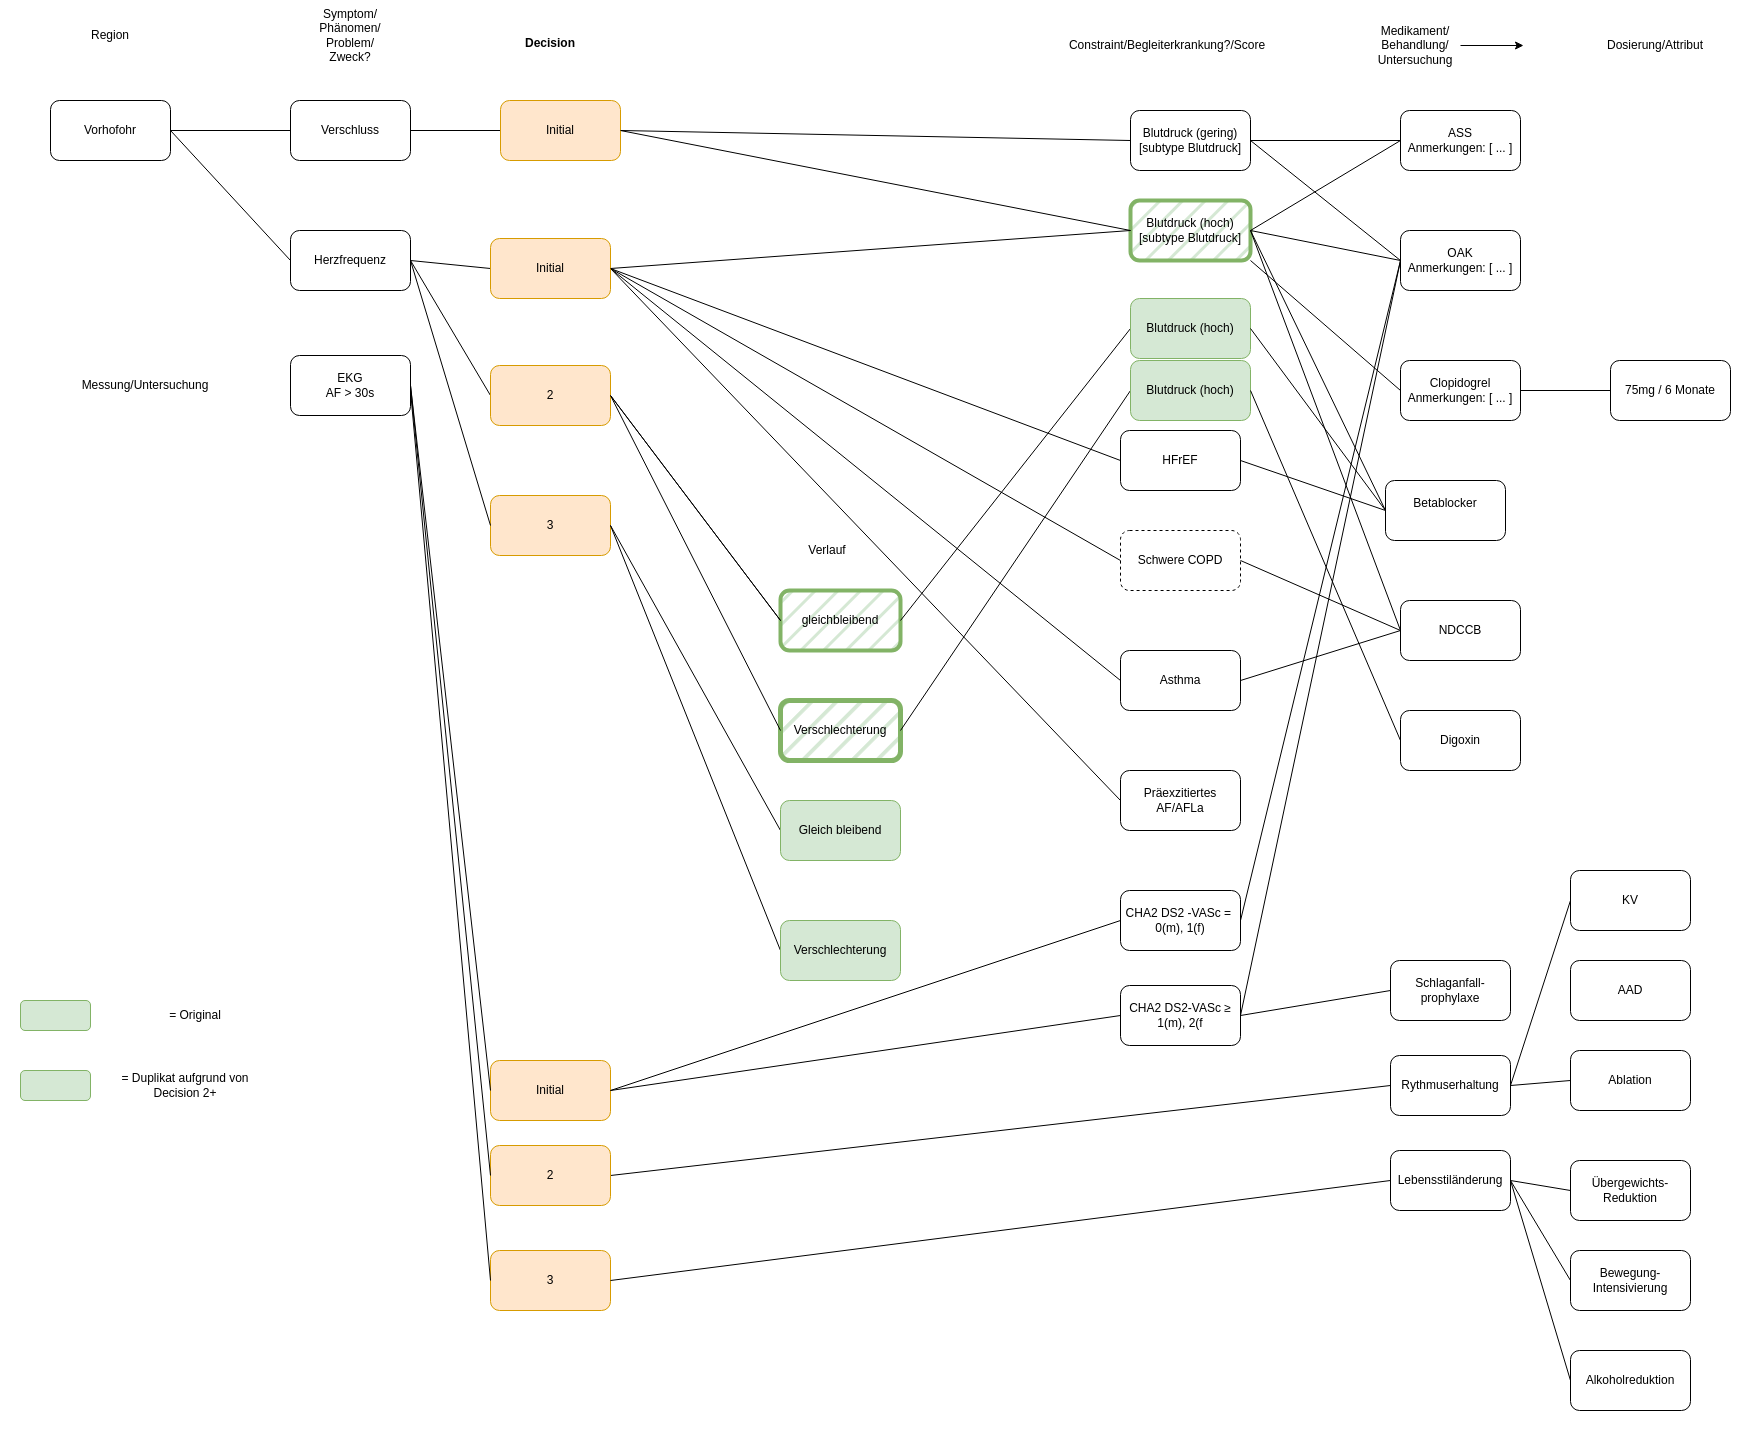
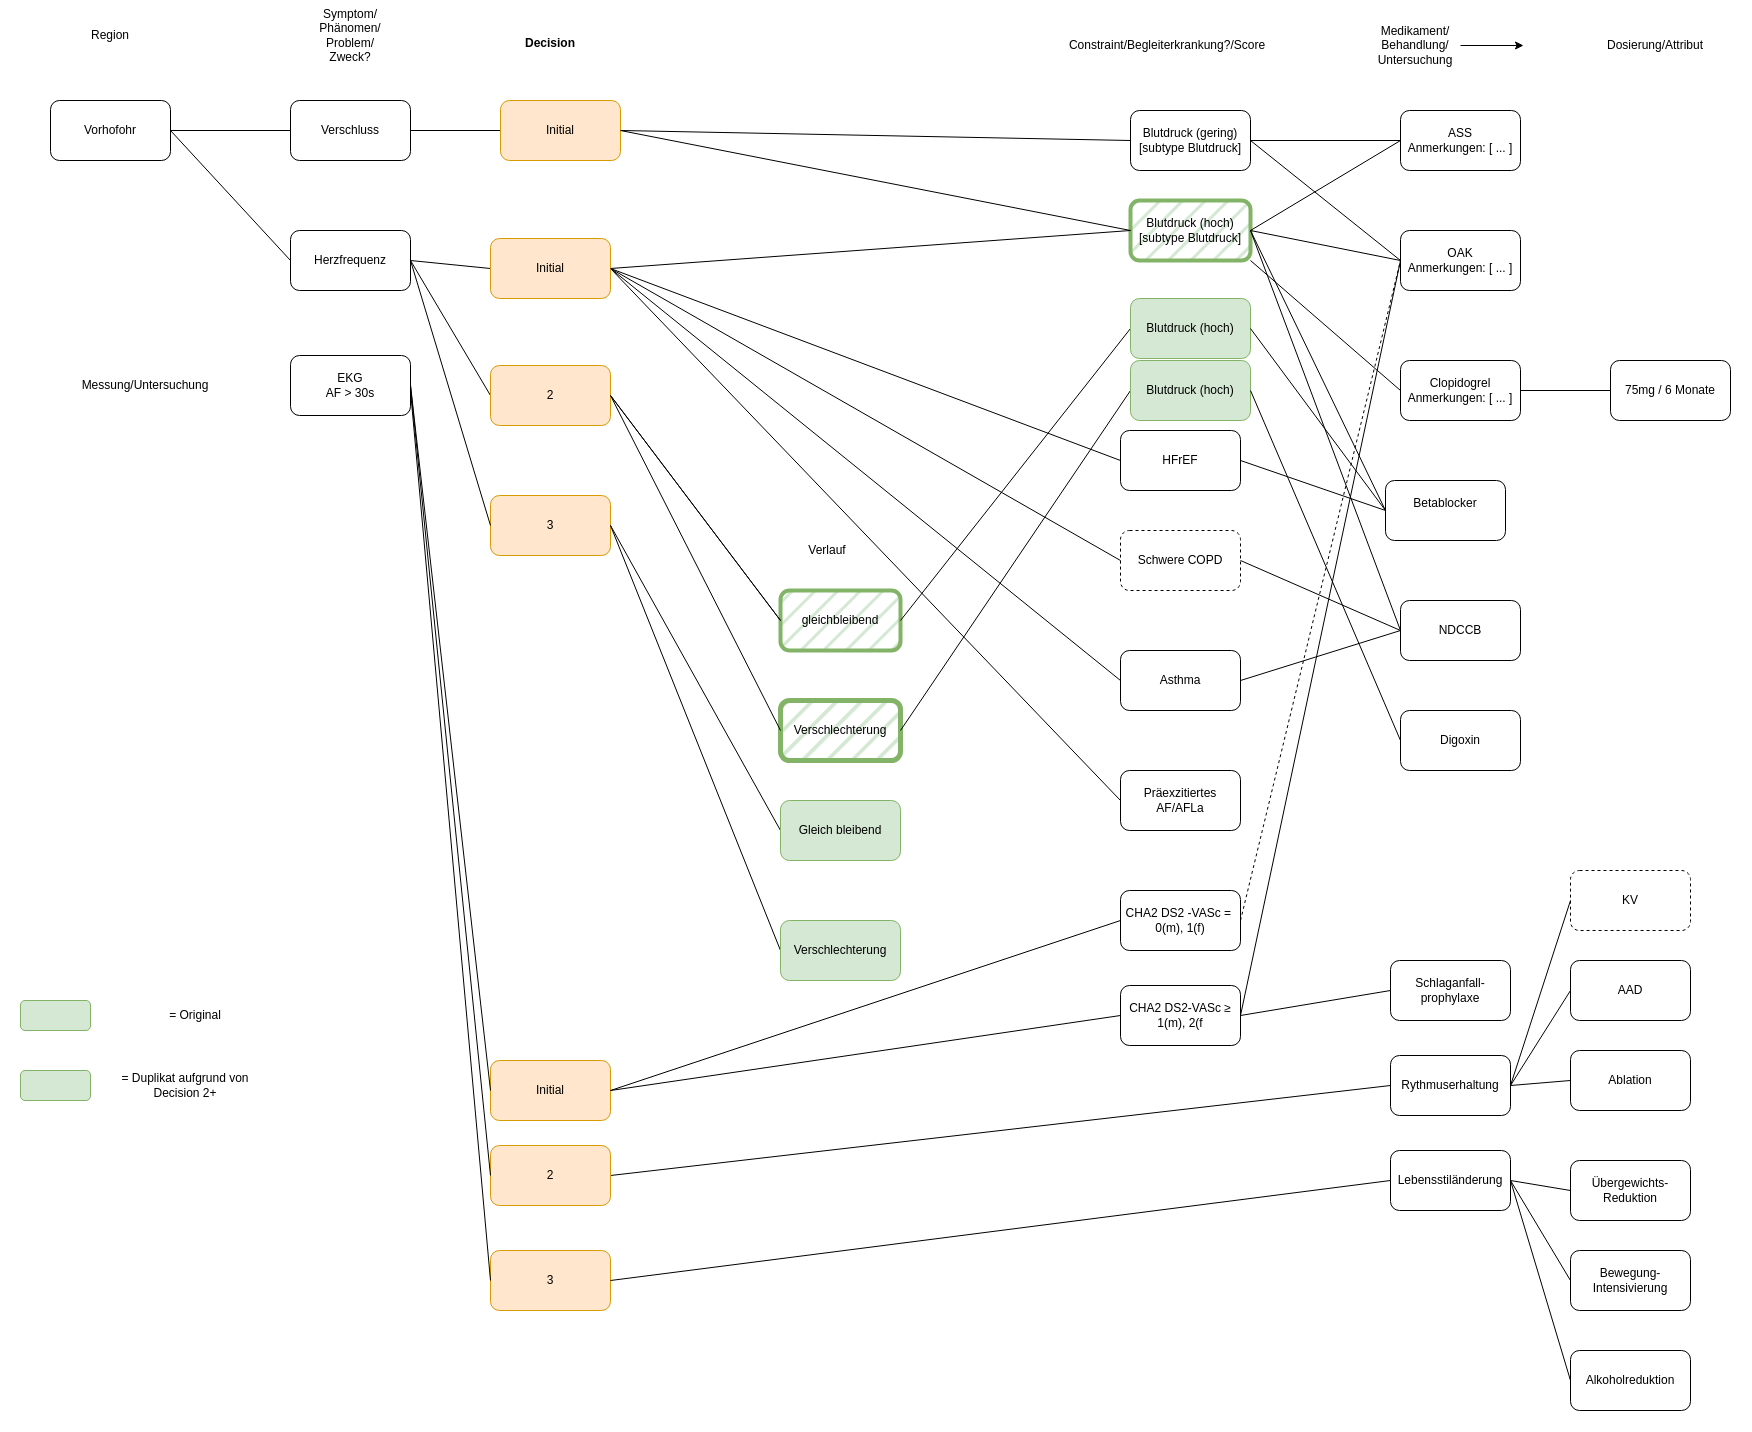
edge "OAK Anmerkungen: [ ... ]" -- "CHA2 DS2 -VASc = 0(m), 1(f)": style solid -> dashed
node "KV": style solid -> dashed
edge "AAD" -- "Rythmuserhaltung": added
